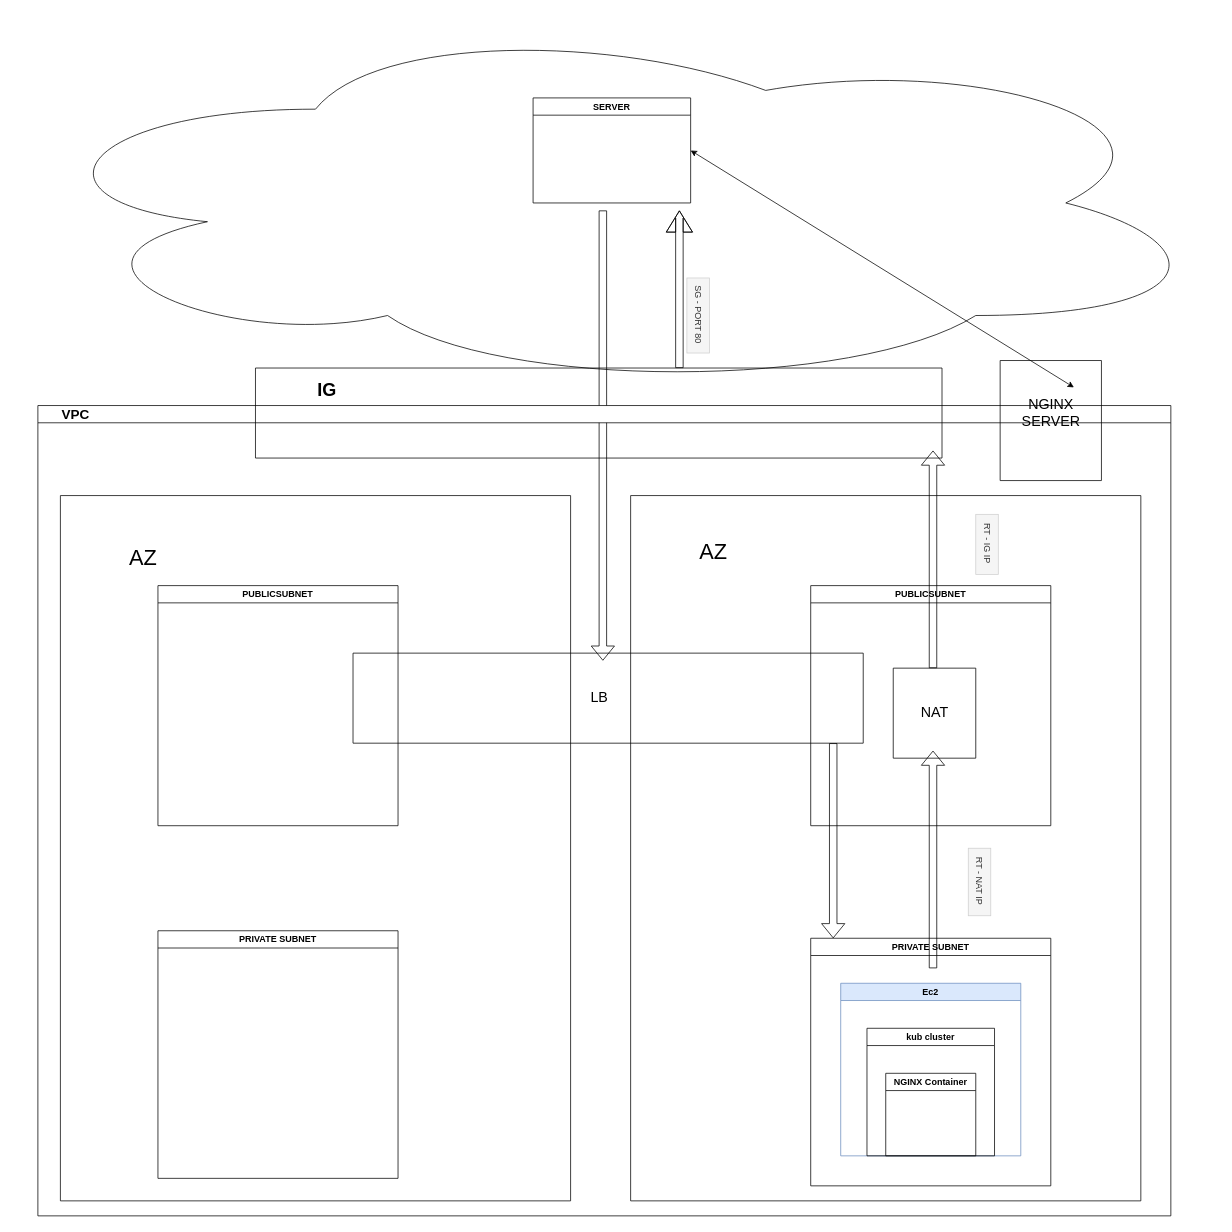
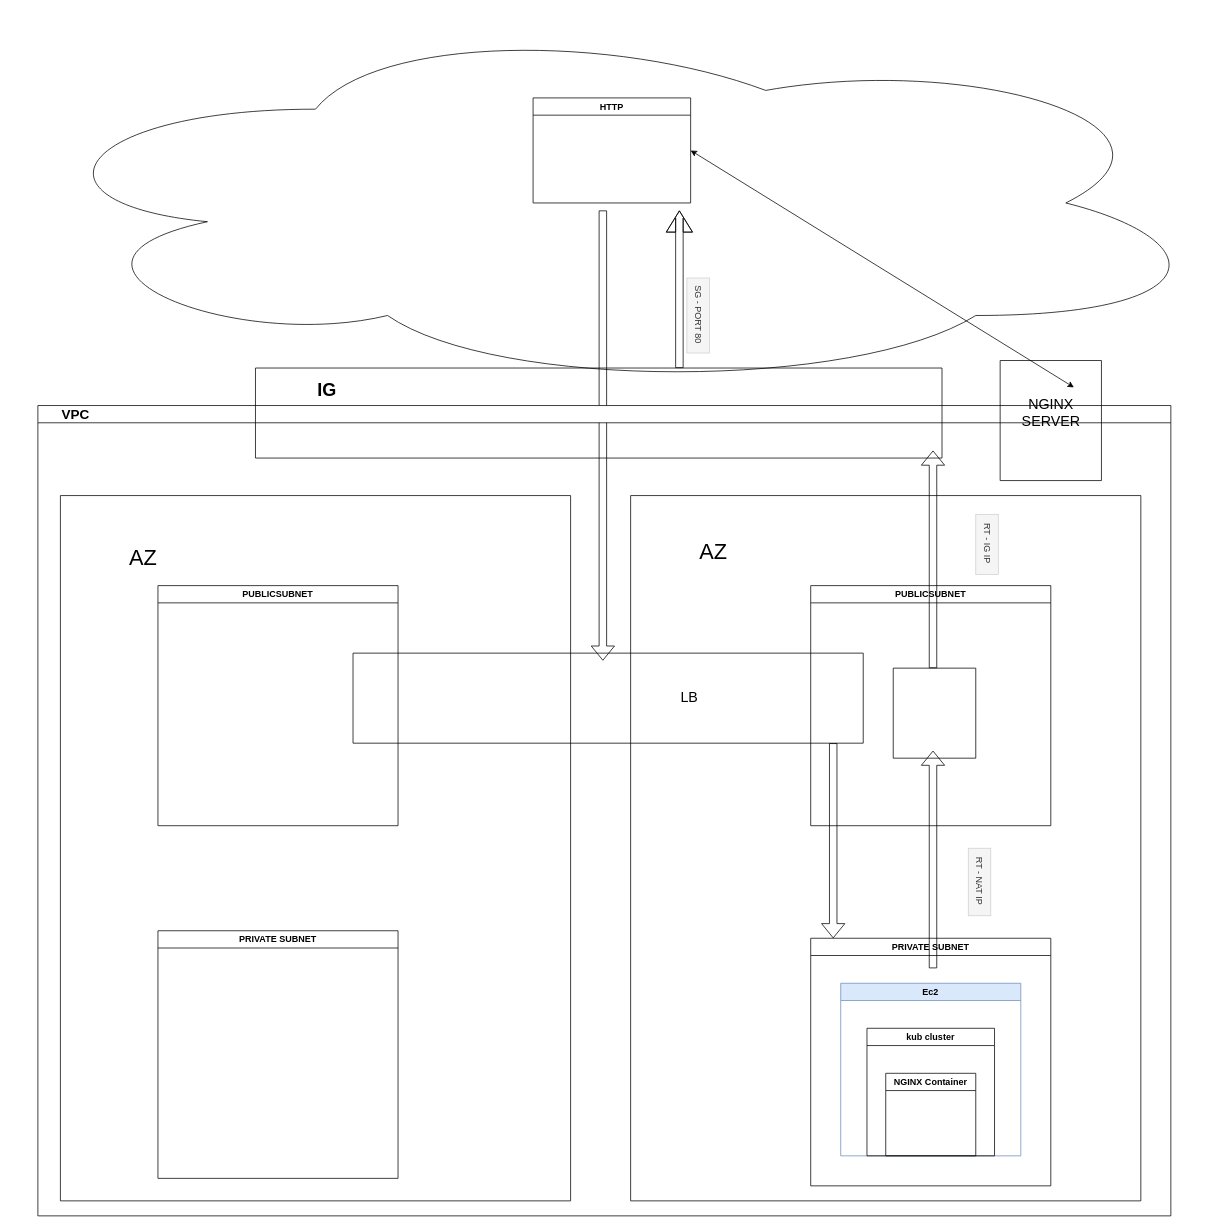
node "SERVER": label "SERVER" -> "HTTP"
node "LB": moved (599, 698) -> (689, 698)
node "NAT": removed
